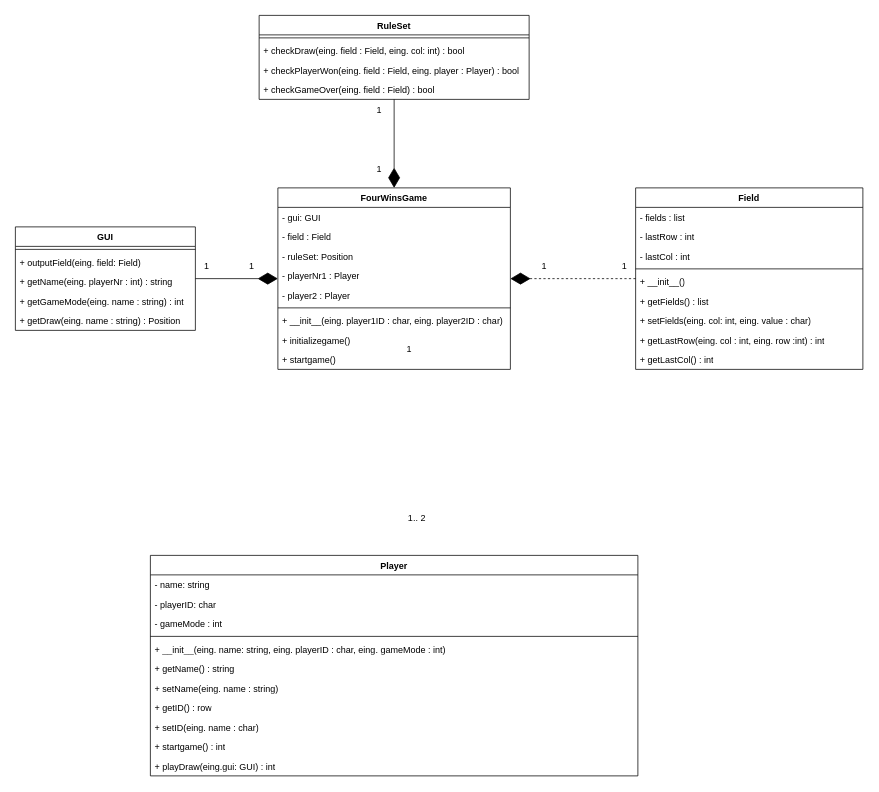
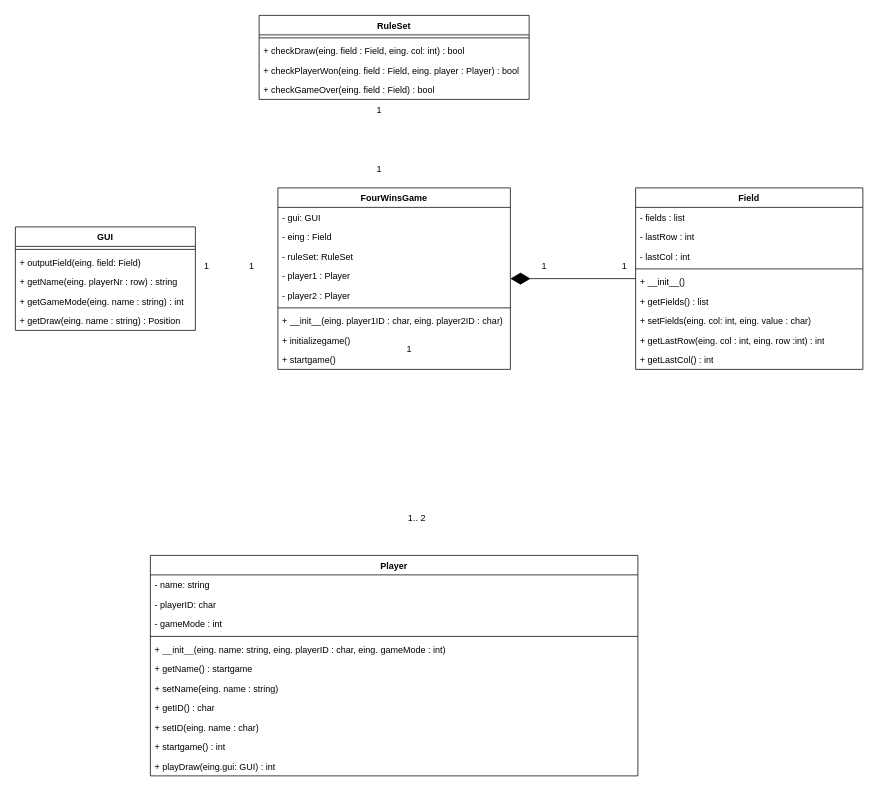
edge "RuleSet" -> "FourWinsGame": removed
node "- field : Field": label "- field : Field" -> "- eing : Field"
node "- ruleSet: Position": label "- ruleSet: Position" -> "- ruleSet: RuleSet"
node "- playerNr1 : Player": label "- playerNr1 : Player" -> "- player1 : Player"
edge "GUI" -> "FourWinsGame": removed
edge "Field" -> "FourWinsGame": style dashed -> solid
node "+ getName(eing. playerNr : int) : string": label "+ getName(eing. playerNr : int) : string" -> "+ getName(eing. playerNr : row) : string"
node "+ getName() : string": label "+ getName() : string" -> "+ getName() : startgame"
node "+ getID() : row": label "+ getID() : row" -> "+ getID() : char"
